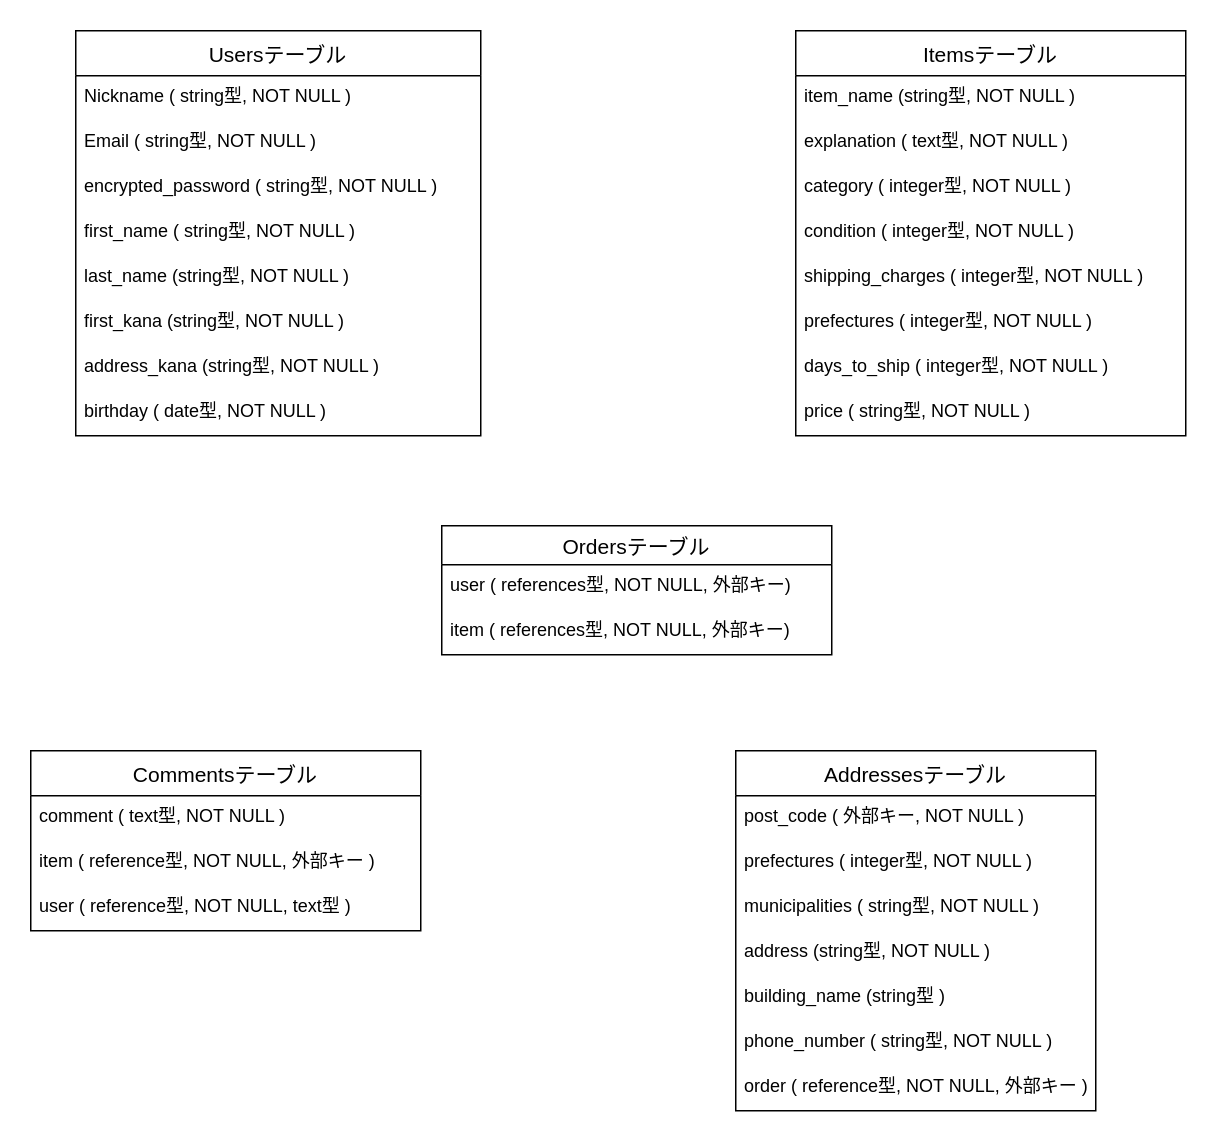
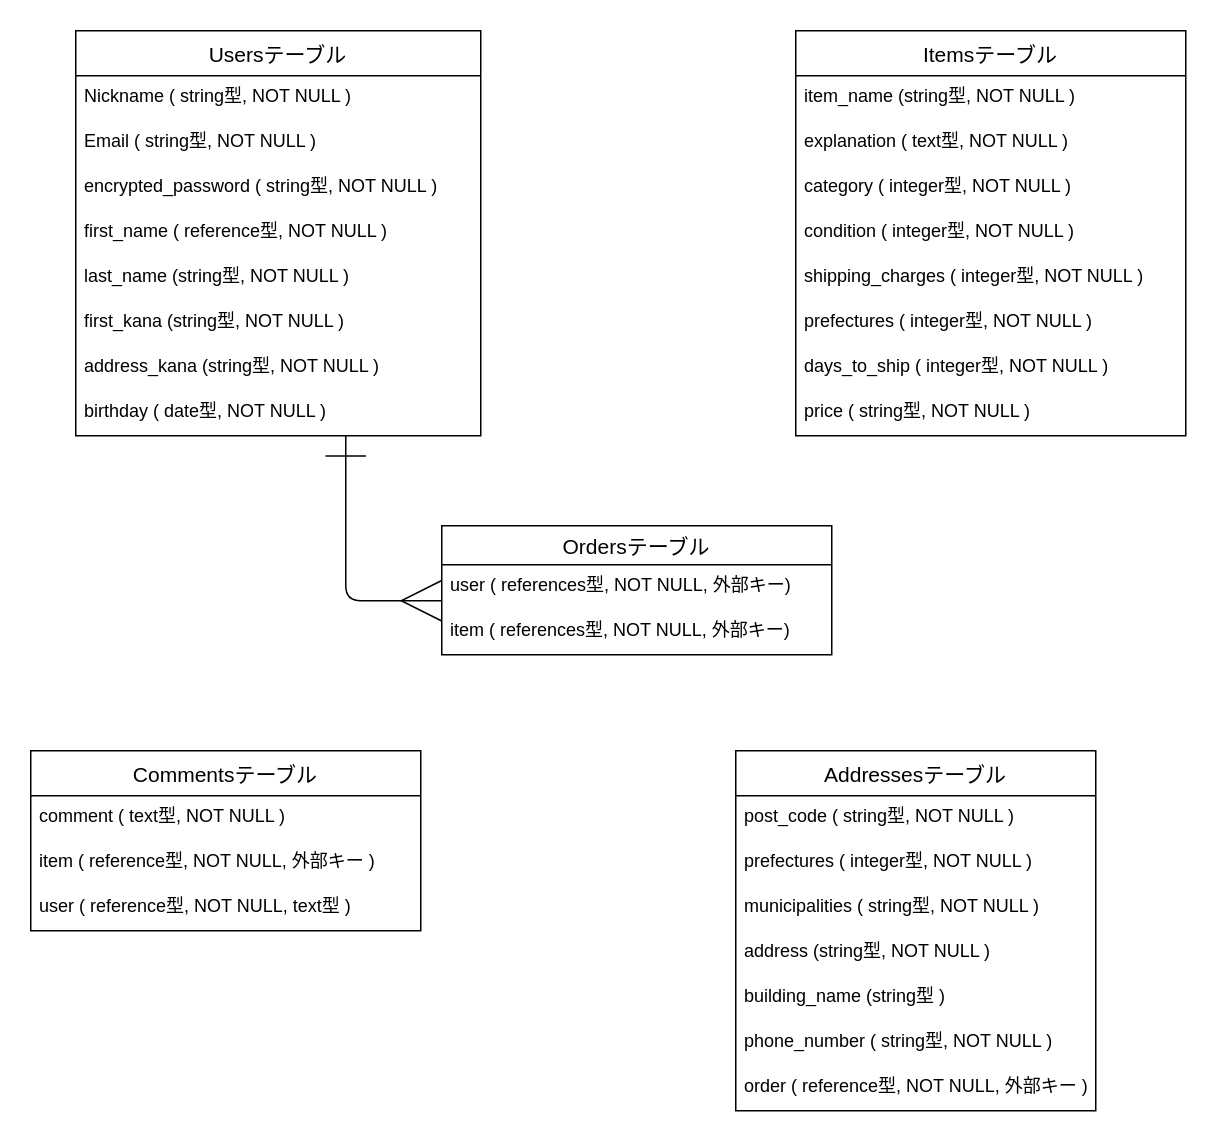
node "first_name ( string型, NOT NULL )": label "first_name ( string型, NOT NULL )" -> "first_name ( reference型, NOT NULL )"
edge "Usersテーブル" -- "Ordersテーブル": added
node "post_code ( 外部キー, NOT NULL )": label "post_code ( 外部キー, NOT NULL )" -> "post_code ( string型, NOT NULL )"
